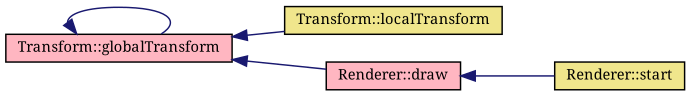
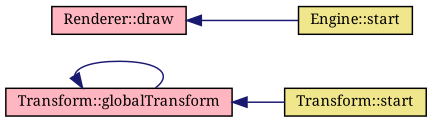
node "Transform::localTransform": label "Transform::localTransform" -> "Transform::start"
edge "Renderer::draw" -> "Transform::globalTransform": removed
node "Renderer::start": label "Renderer::start" -> "Engine::start"
